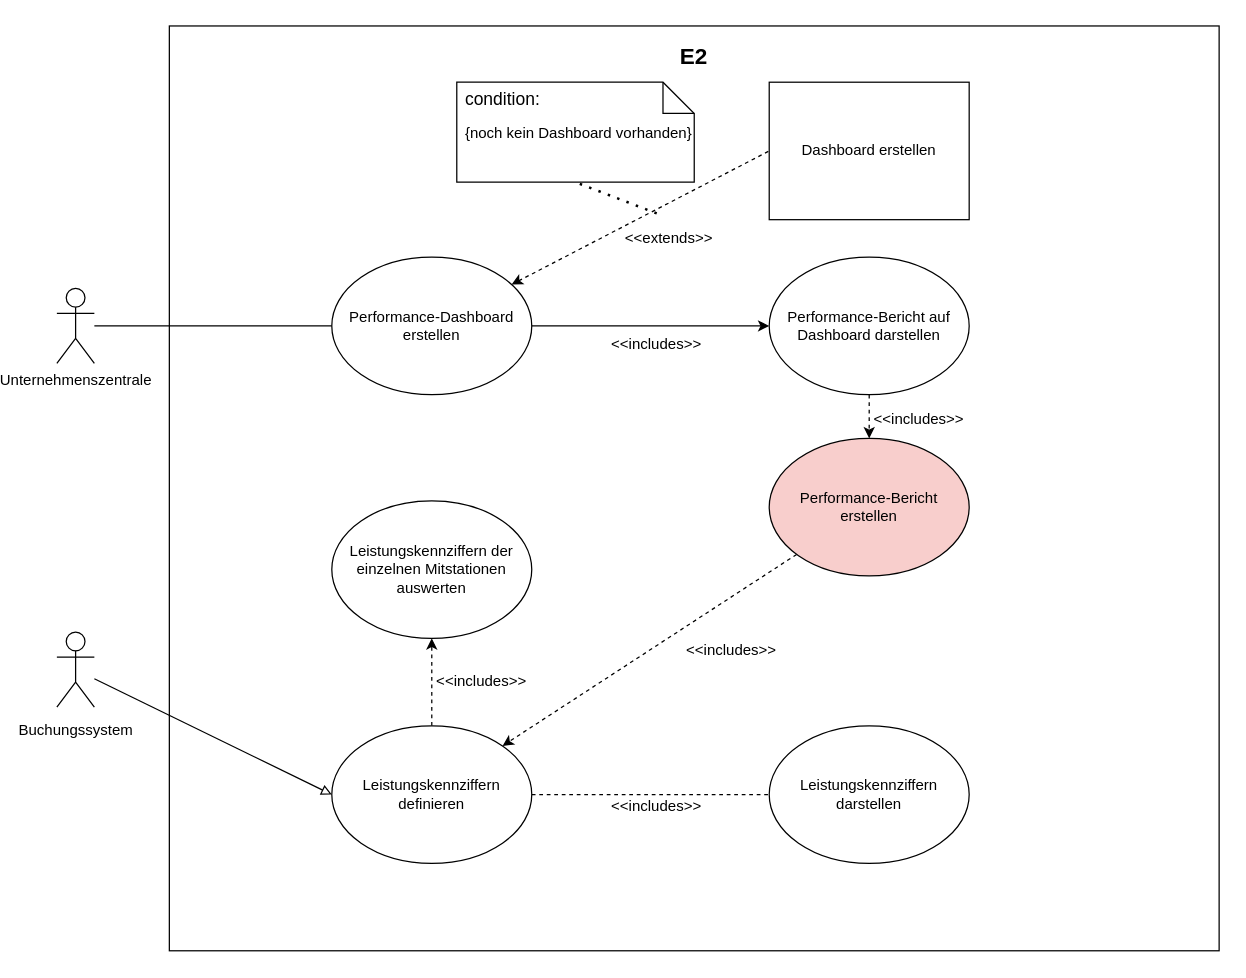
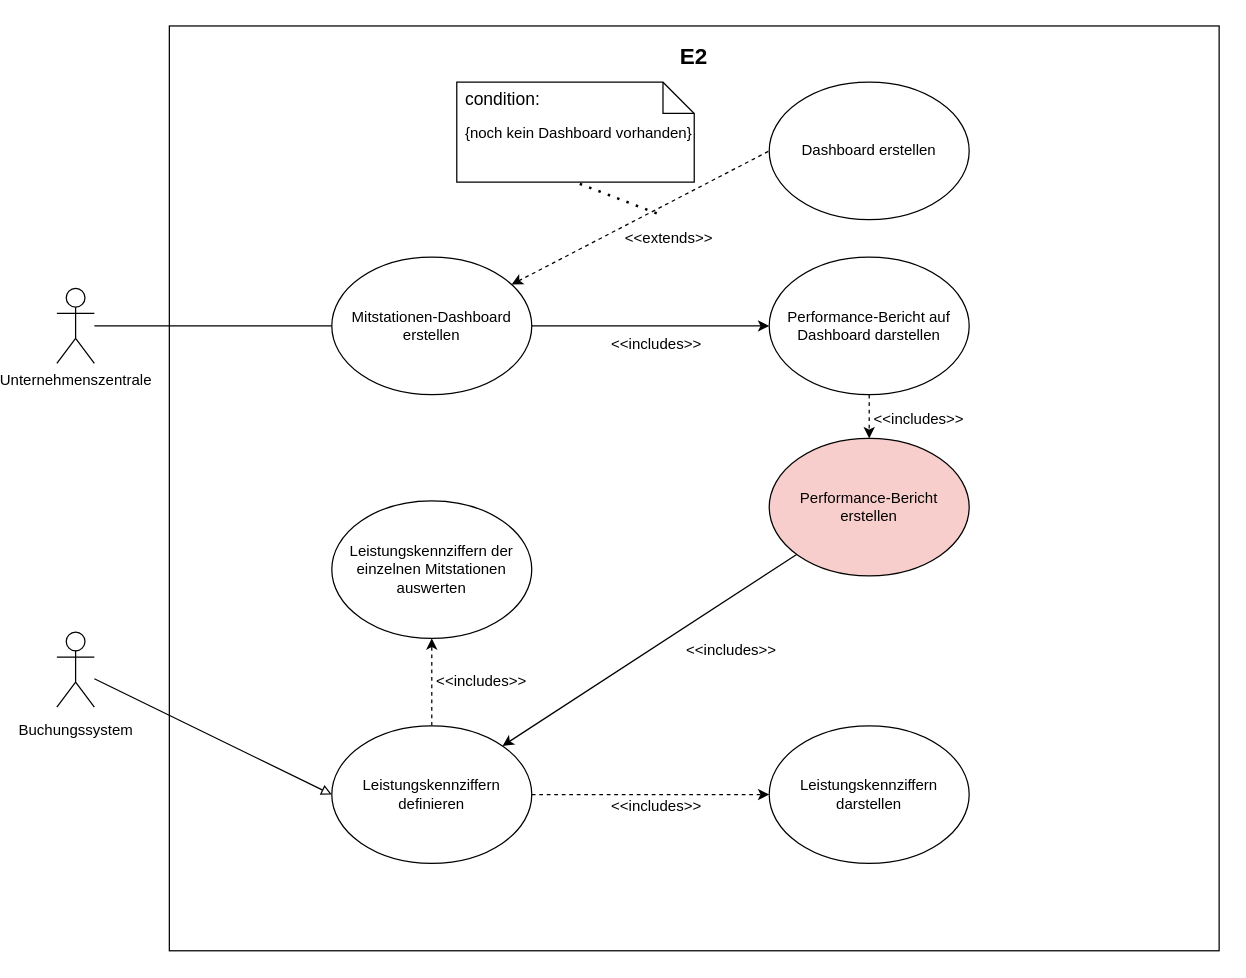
node "Dashboard erstellen": shape rectangle -> ellipse
node "Performance-Dashboard erstellen": label "Performance-Dashboard erstellen" -> "Mitstationen-Dashboard erstellen"
edge "Performance-Bericht erstellen" -> "Leistungskennziffern definieren": style dashed -> solid
edge "Leistungskennziffern definieren" -- "Leistungskennziffern darstellen": arrowhead none -> classic
